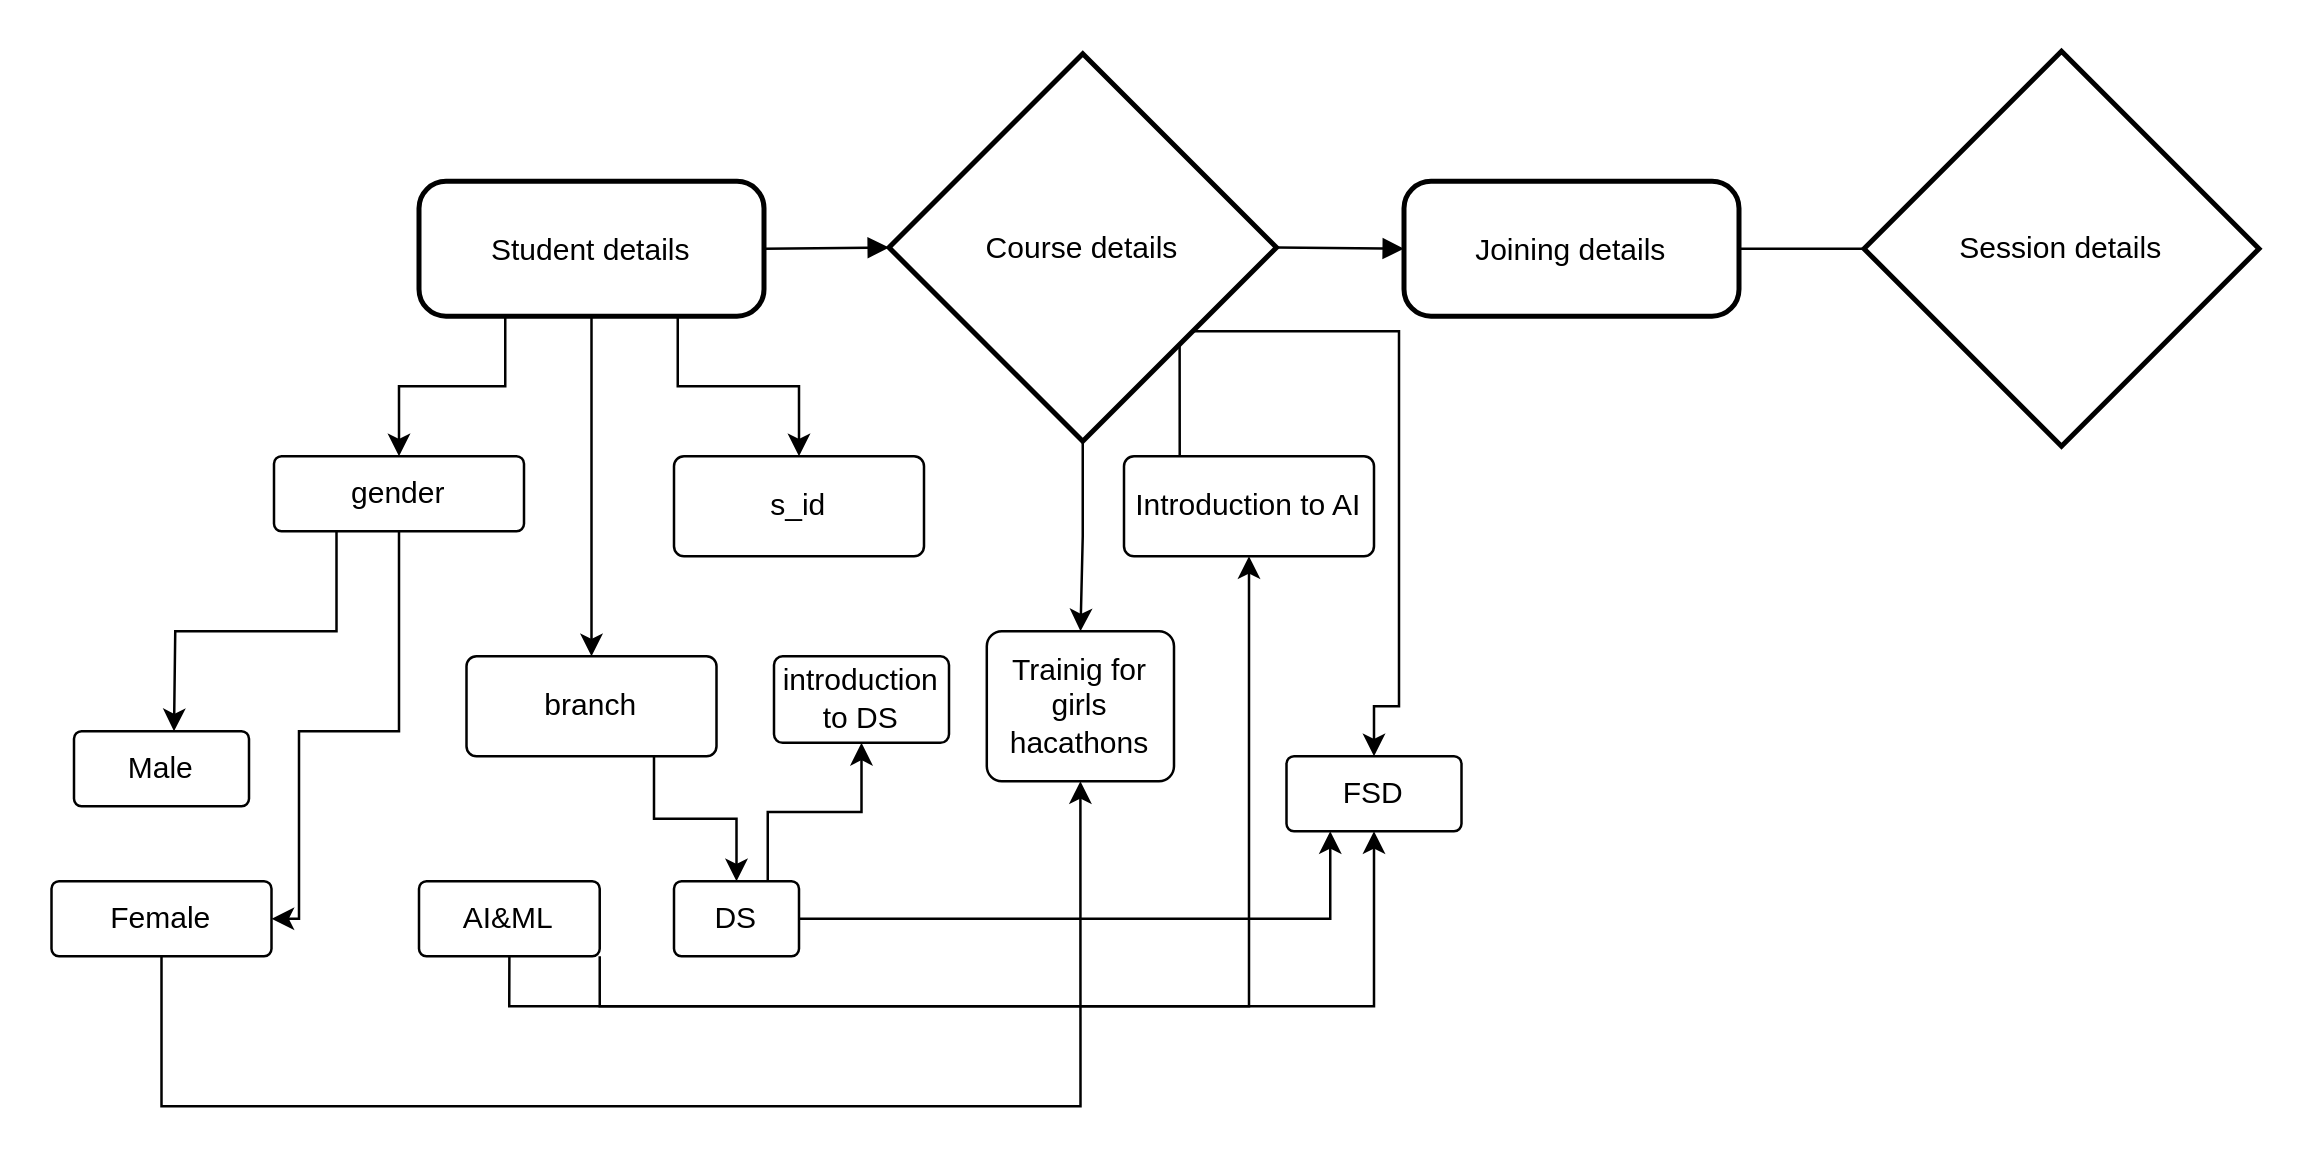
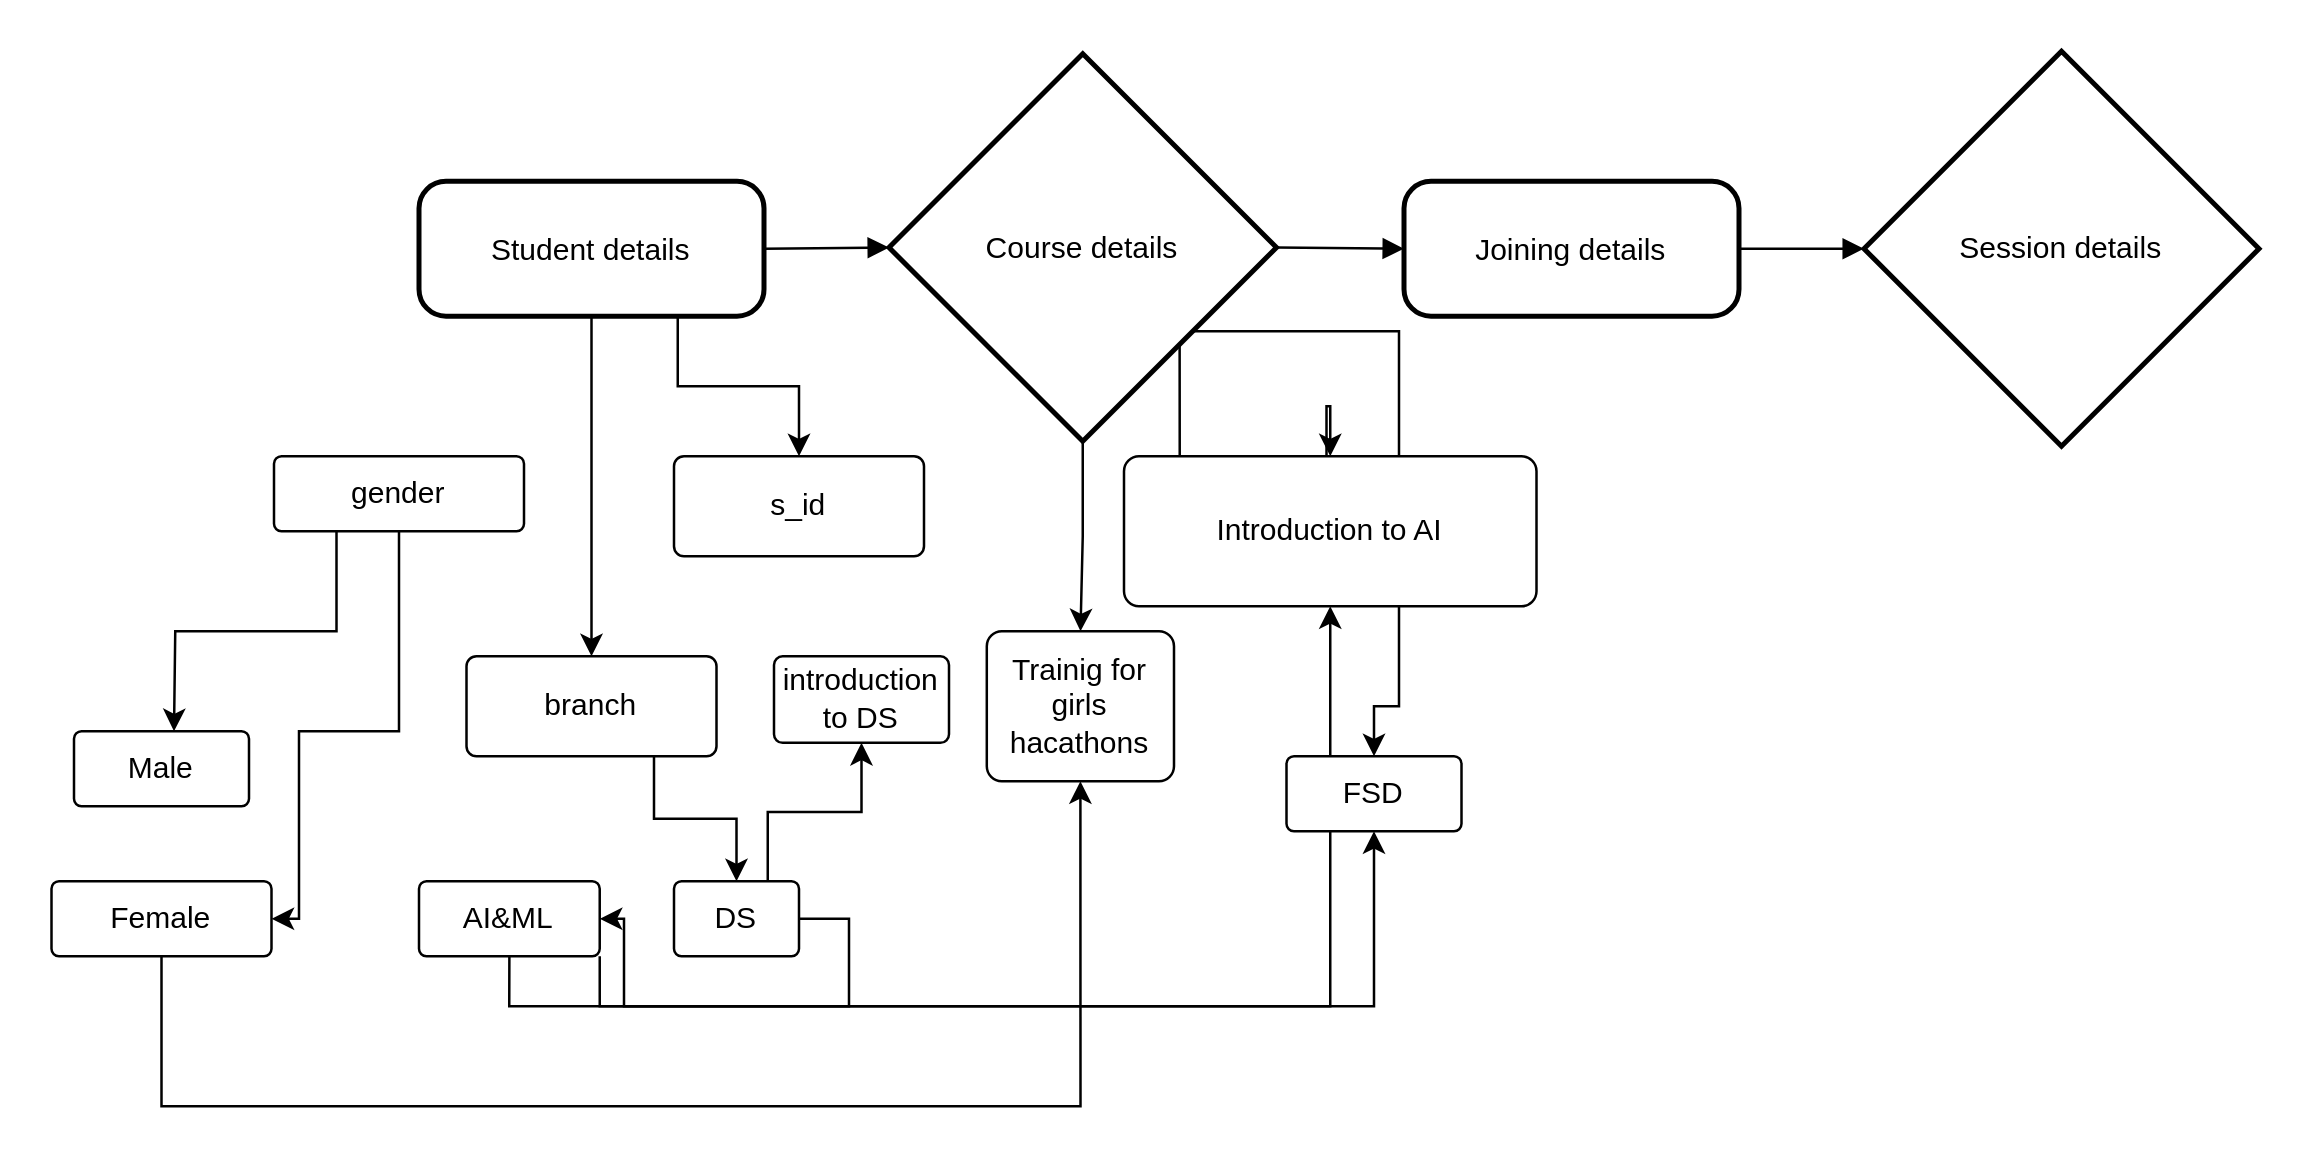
edge "Joining details" -- "Session details": arrowhead none -> block
edge "Student details" -> "gender": removed
node "Introduction to AI": size 250x100 -> 413x150
edge "DS" -> "FSD": now "DS" -> "AI&ML"
